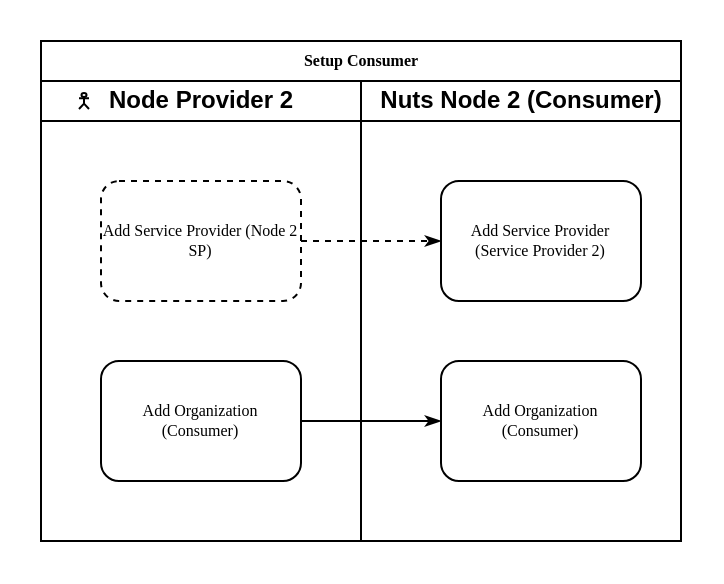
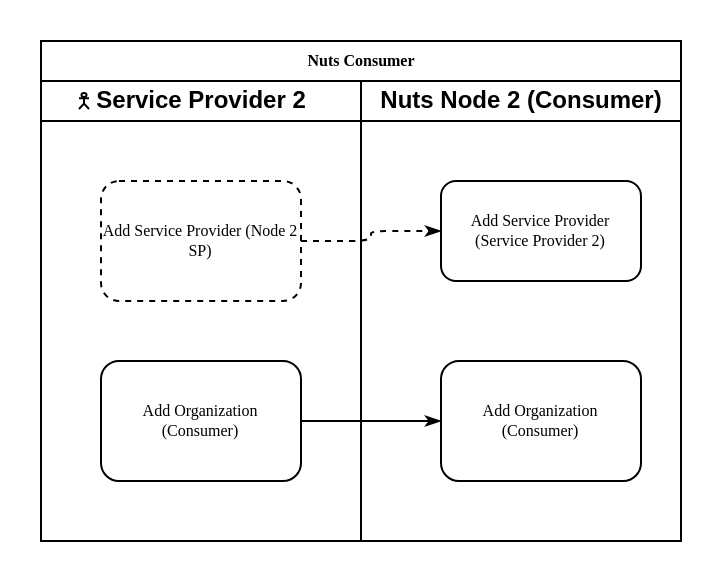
node "Setup Consumer": label "Setup Consumer" -> "Nuts Consumer"
node "Node Provider 2": label "Node Provider 2" -> "Service Provider 2"
node "Add Service Provider (Service Provider 2)": size 200x120 -> 200x100
